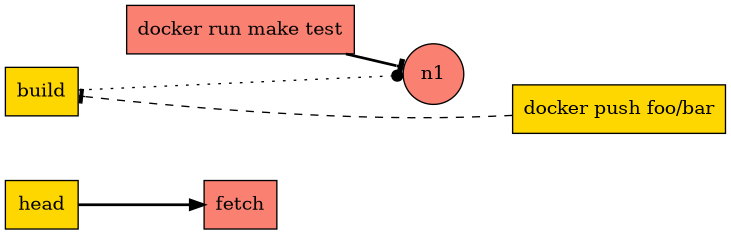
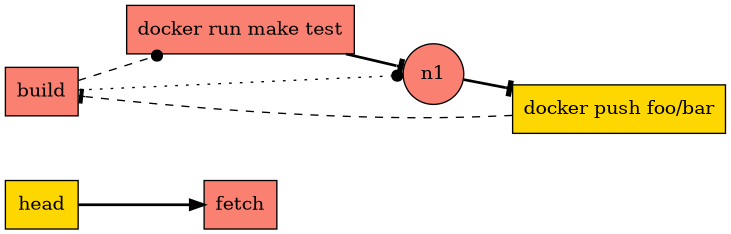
edge "build" -> "docker run make test": added
edge "n1" -> "docker push foo/bar": added
node "build": fillcolor gold -> salmon
